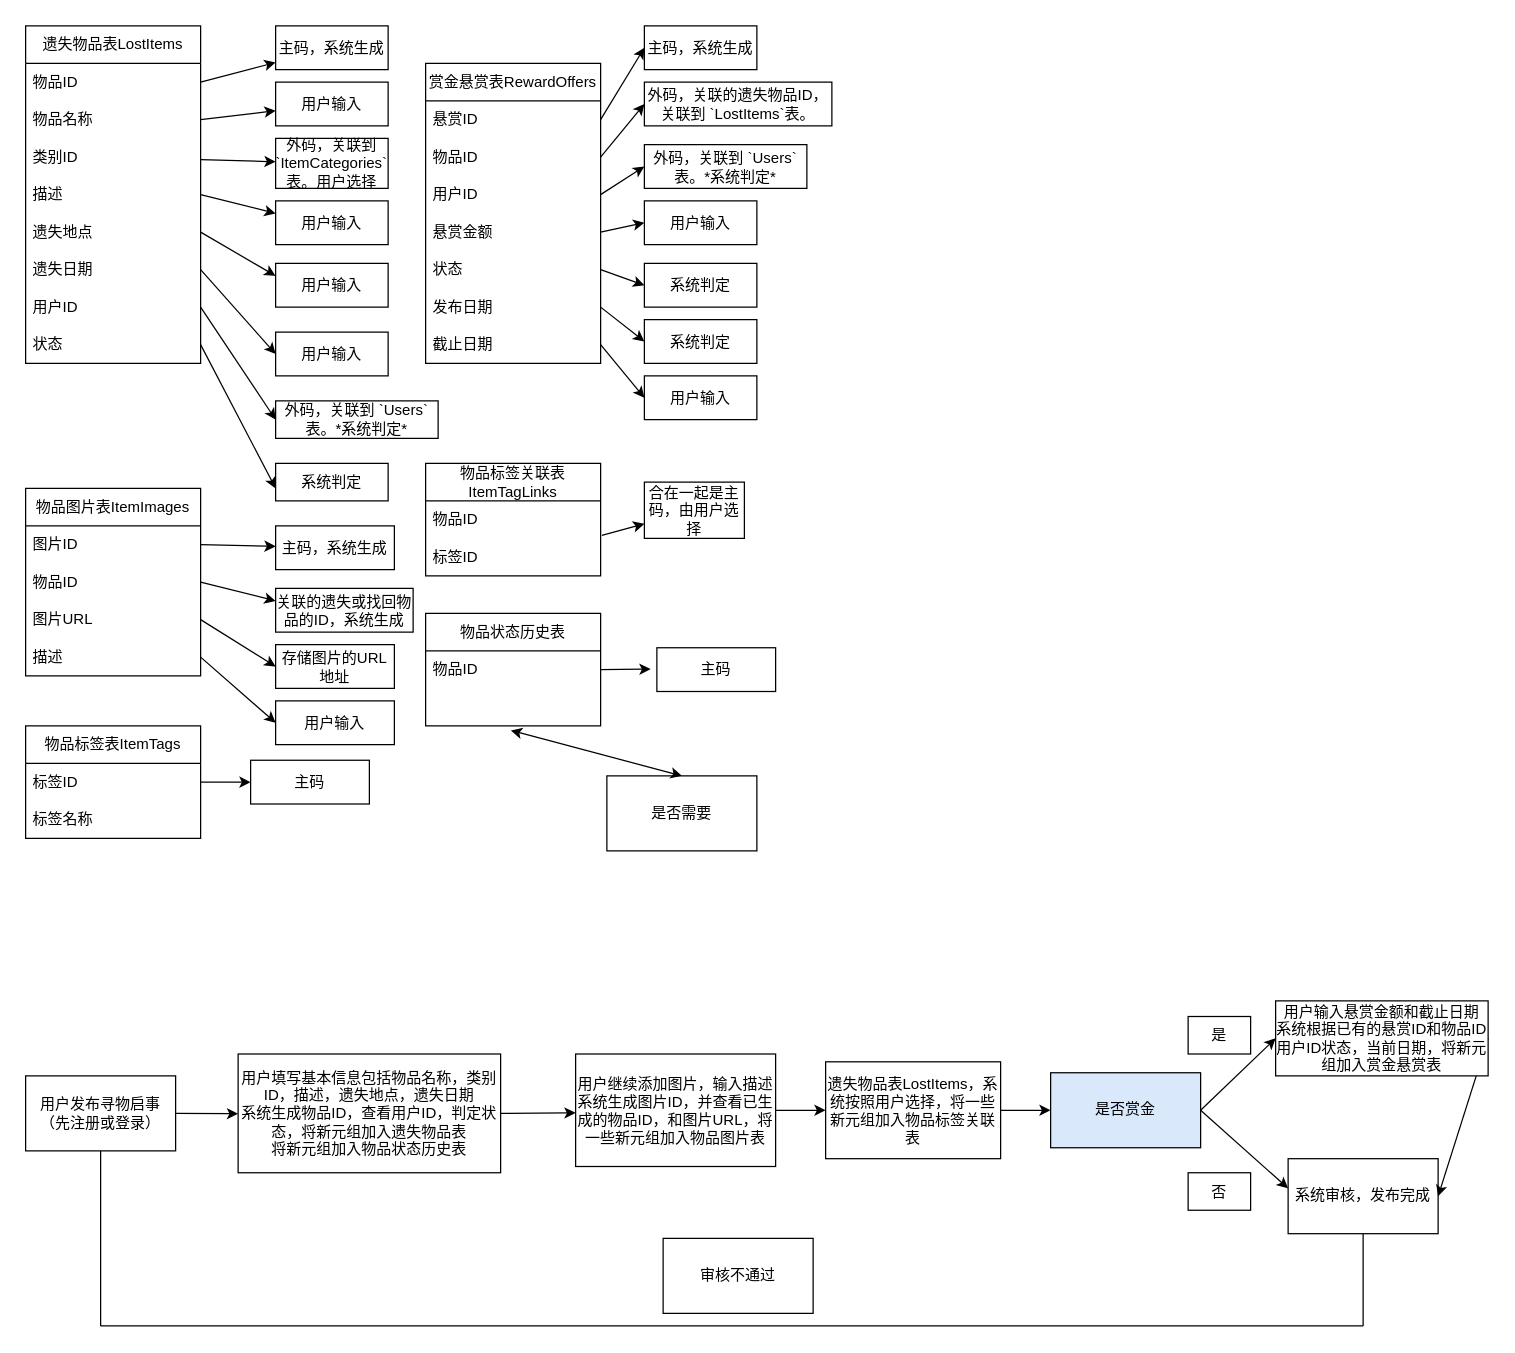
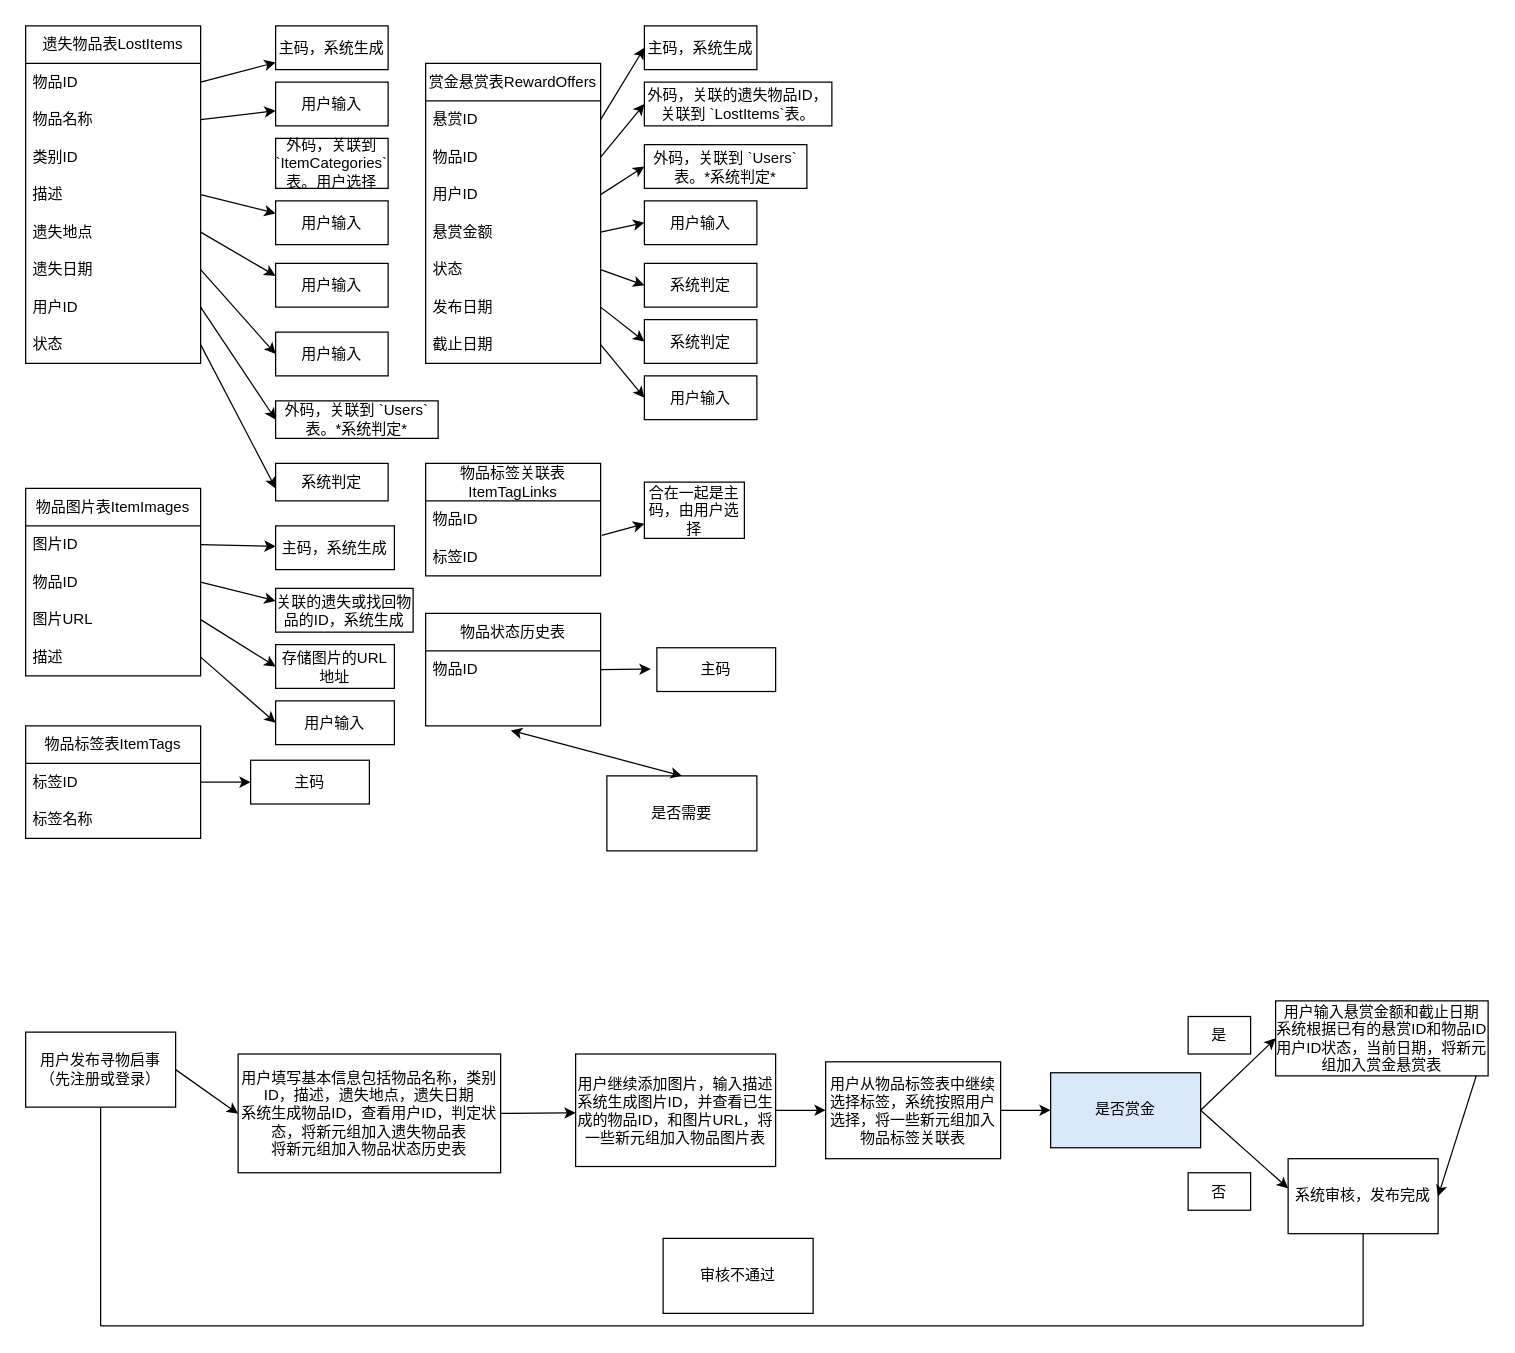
edge "类别ID" -> "外码，关联到 `ItemCategories`表。用户选择": removed
node "遗失物品表LostItems，系统按照用户选择，将一些新元组加入物品标签关联表": label "遗失物品表LostItems，系统按照用户选择，将一些新元组加入物品标签关联表" -> "用户从物品标签表中继续选择标签，系统按照用户选择，将一些新元组加入物品标签关联表"
node "用户发布寻物启事（先注册或登录）": moved (101, 1113) -> (101, 1069)
